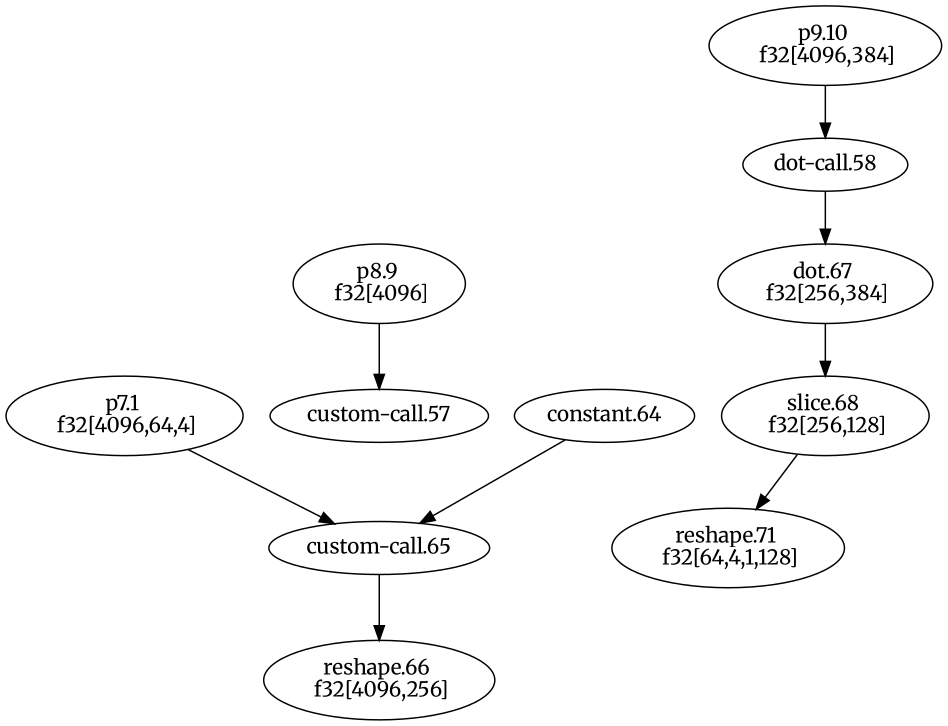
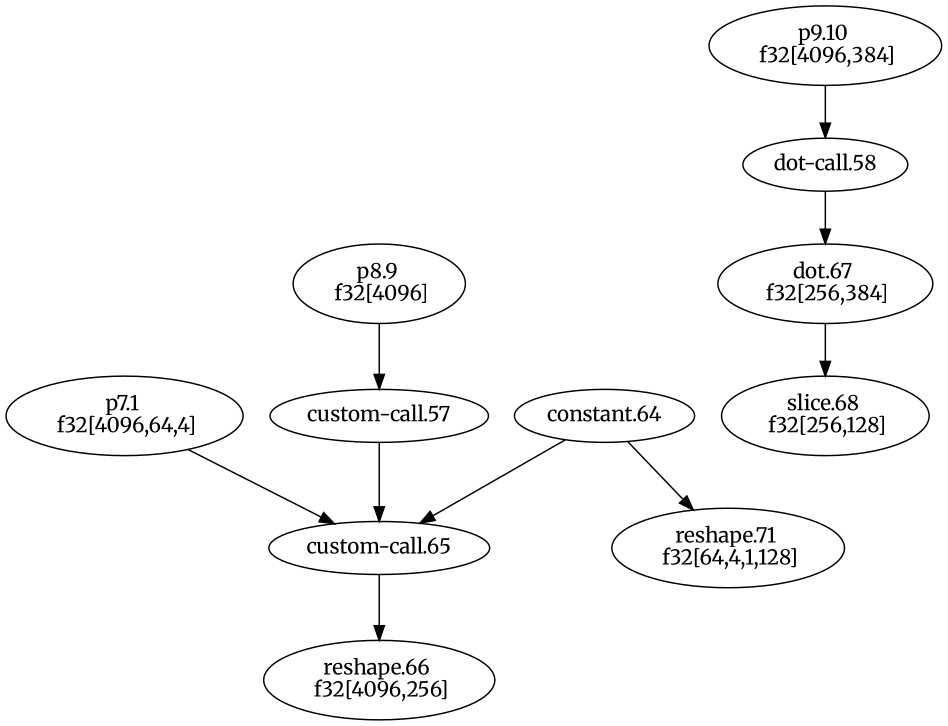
edge "custom-call.57" -> "custom-call.65": added
edge "slice.68 f32[256,128]" -> "reshape.71 f32[64,4,1,128]": now "constant.64" -> "reshape.71 f32[64,4,1,128]"
